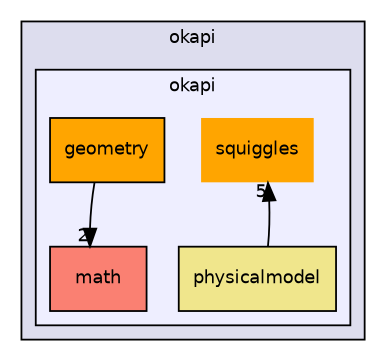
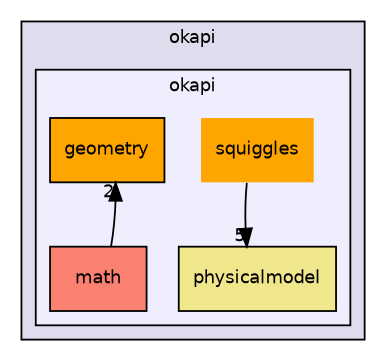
edge "geometry" -> "math": reversed
edge "physicalmodel" -> "squiggles": reversed
